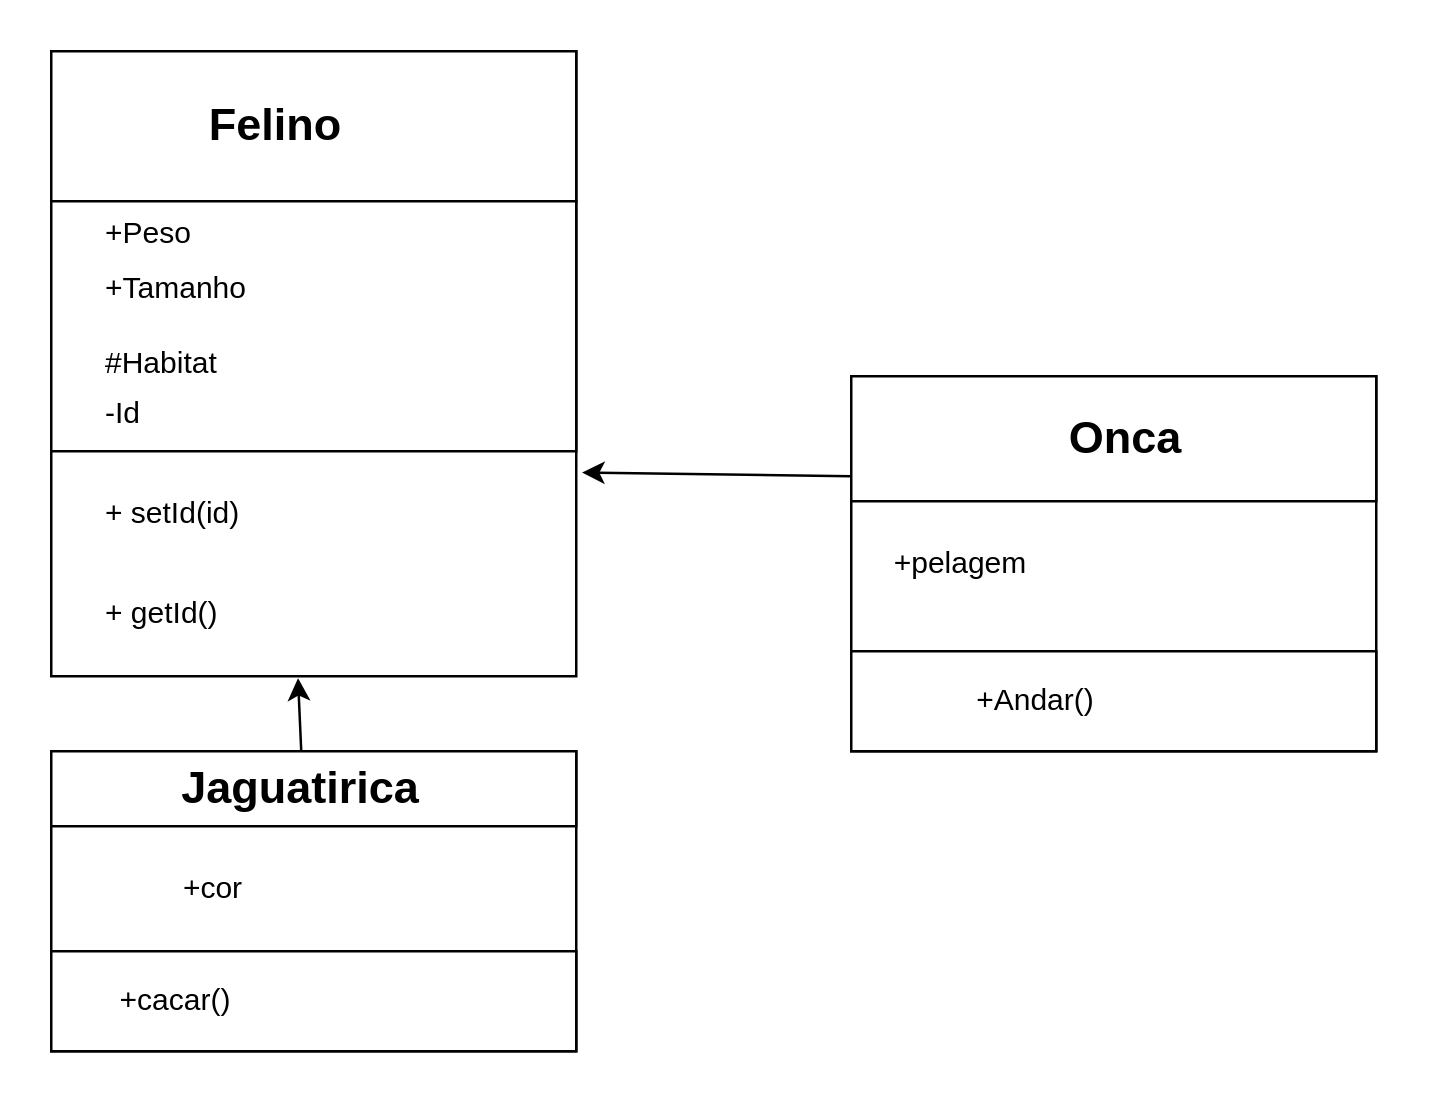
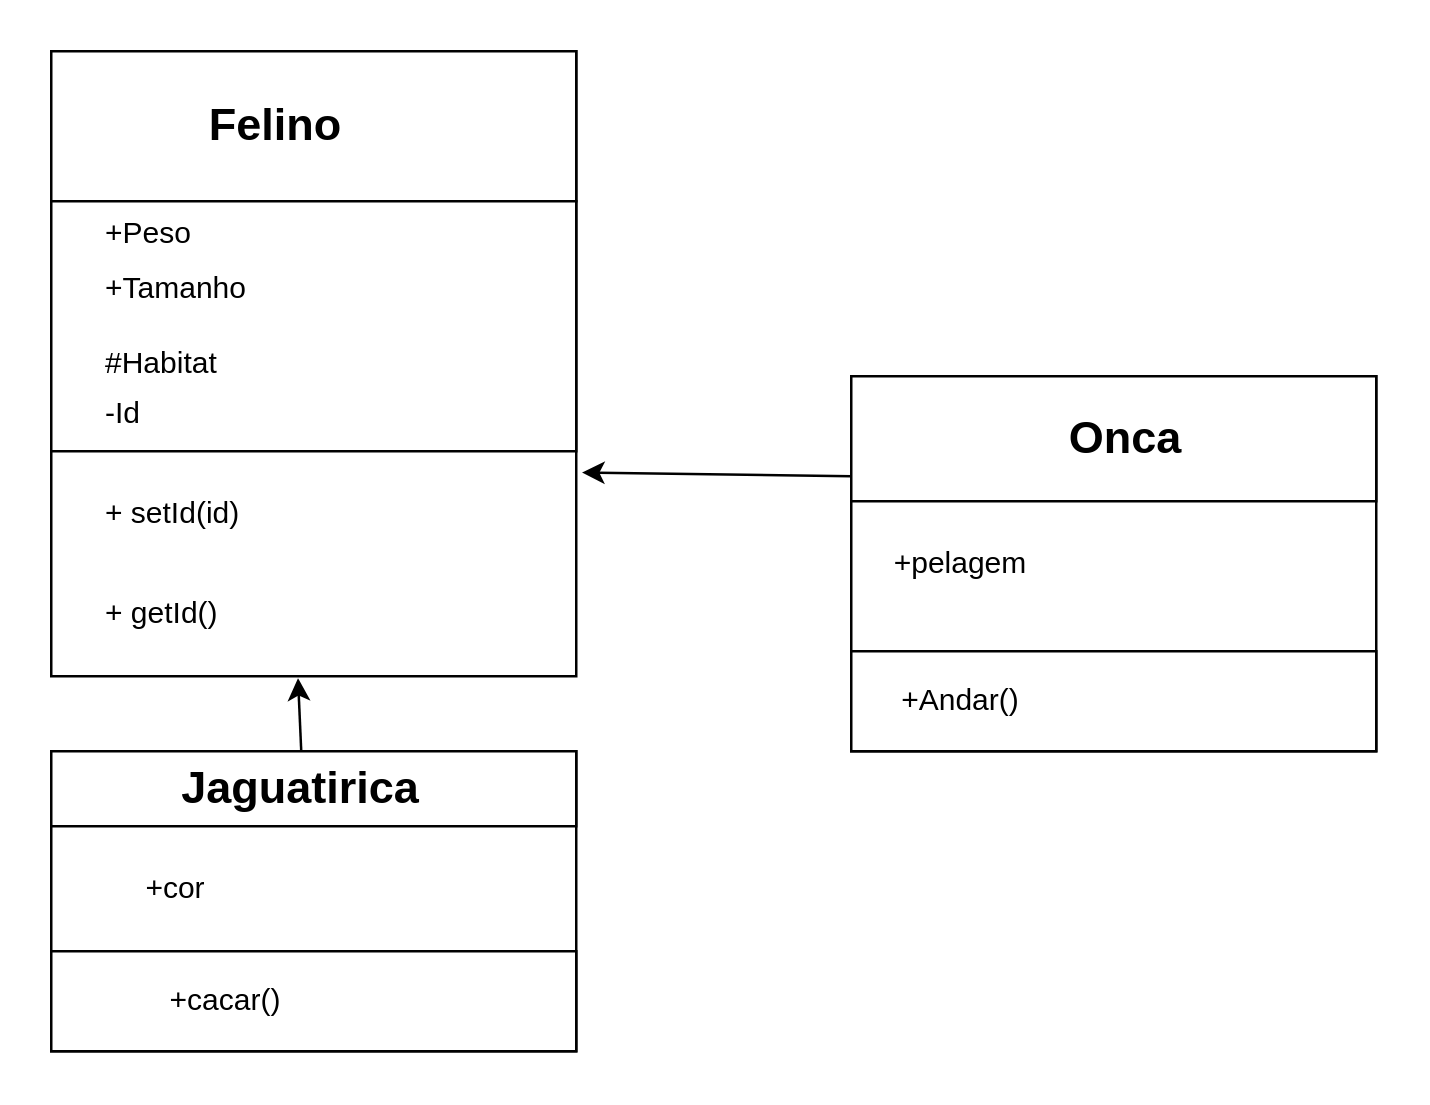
node "+Andar()": moved (1036, 701) -> (961, 701)
node "+cor": moved (214, 889) -> (176, 889)
node "+cacar()": moved (176, 1001) -> (226, 1001)
